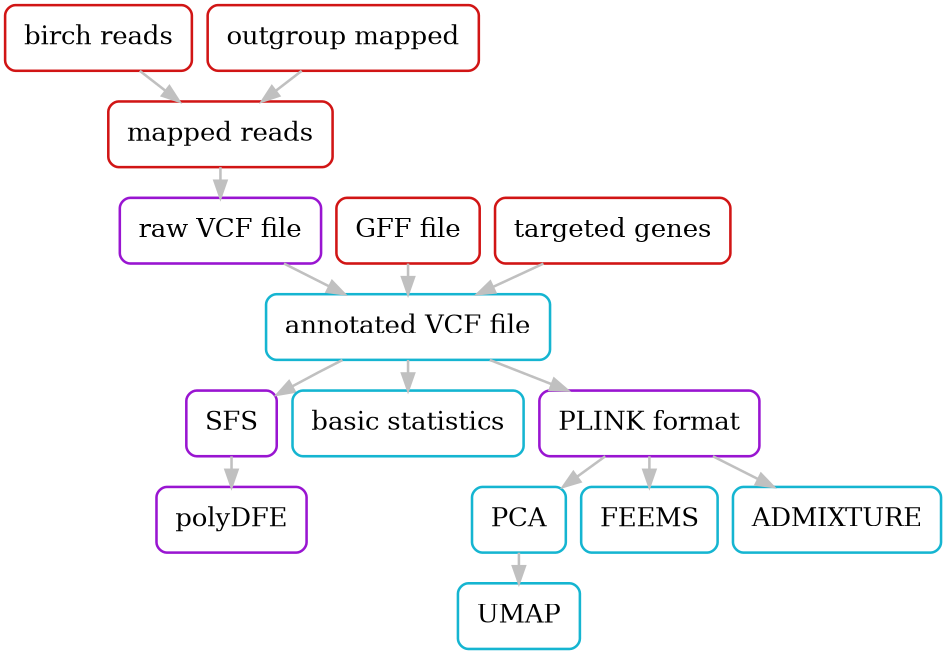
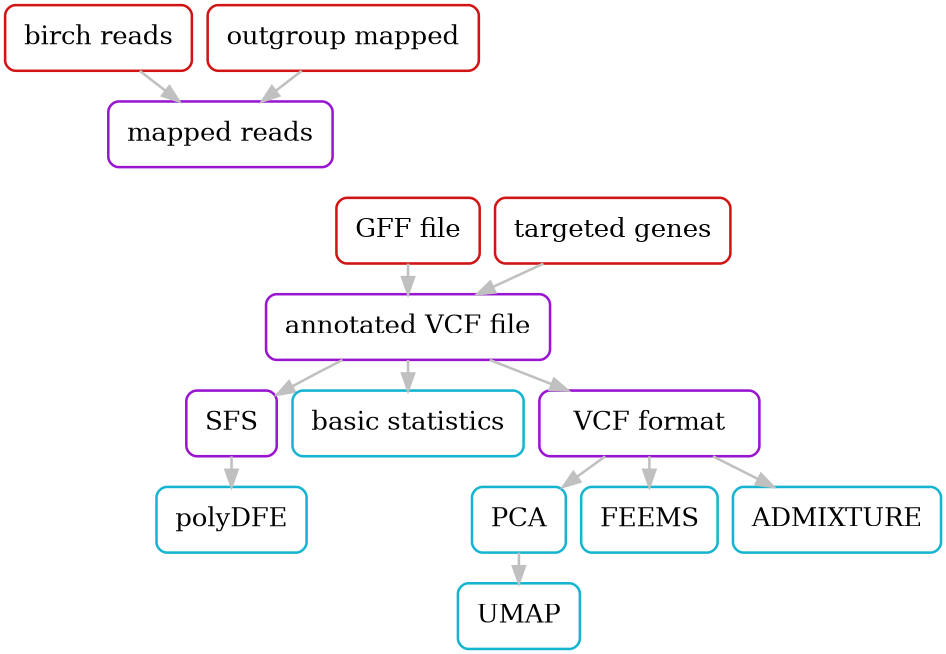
node "mapped reads": color #d11515 -> #9915d1
node "raw VCF file": removed
node "annotated VCF file": color #15b5d1 -> #9915d1
node "PLINK format": label "PLINK format" -> "VCF format"
node "polyDFE": color #9915d1 -> #15b5d1
